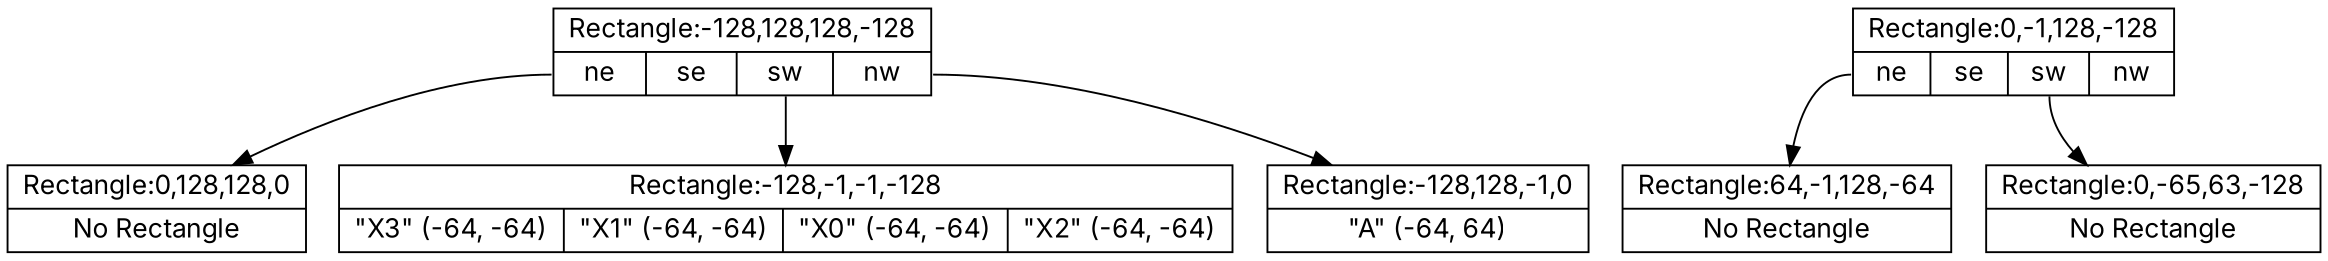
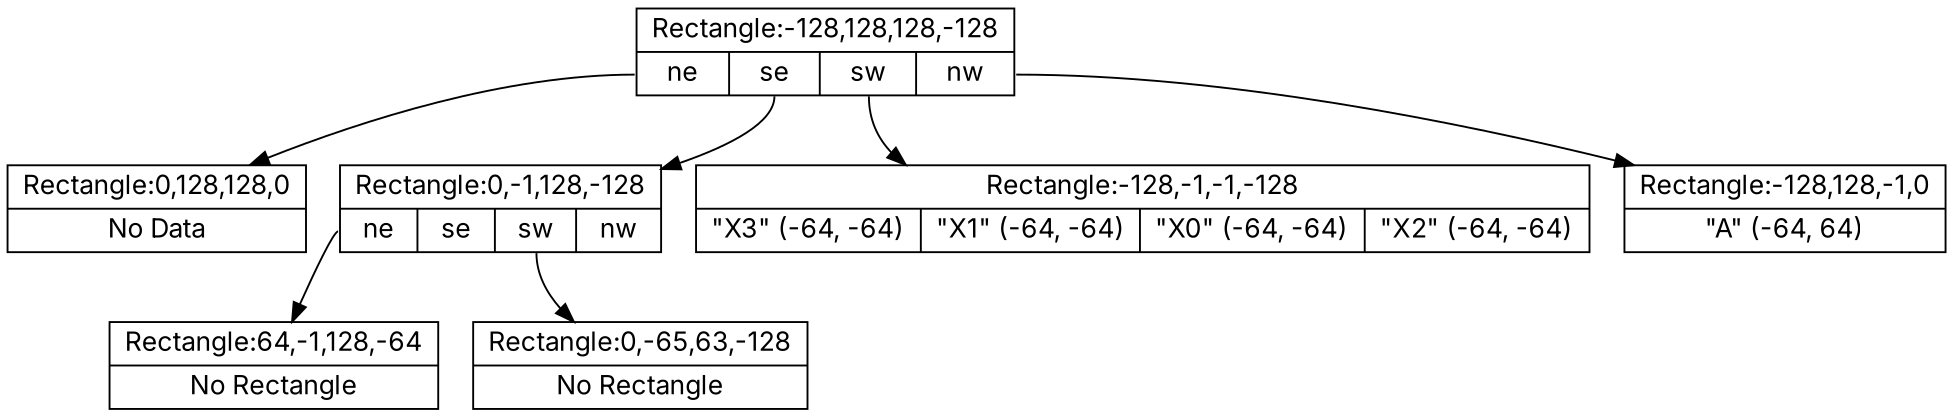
edge "Rectangle:-128,128,128,-128" -> "Rectangle:0,-1,128,-128": added
node "Rectangle:0,128,128,0": text "No Rectangle" -> "No Data"
